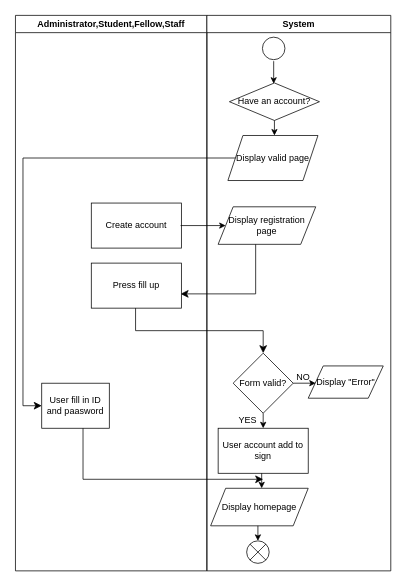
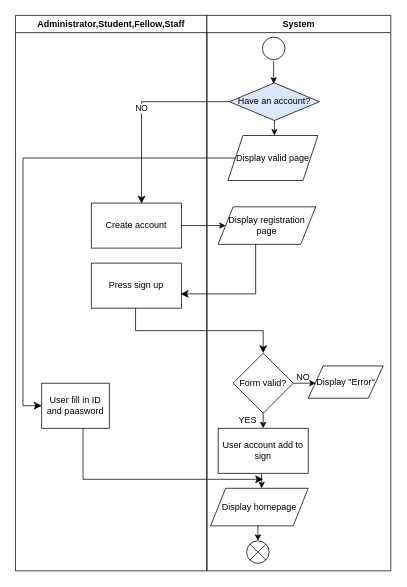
node "Have an account?": fillcolor #ffffff -> #dae8fc
edge "Have an account?" -> "Create account": added, label "NO"
node "Press fill up": label "Press fill up" -> "Press sign up"
